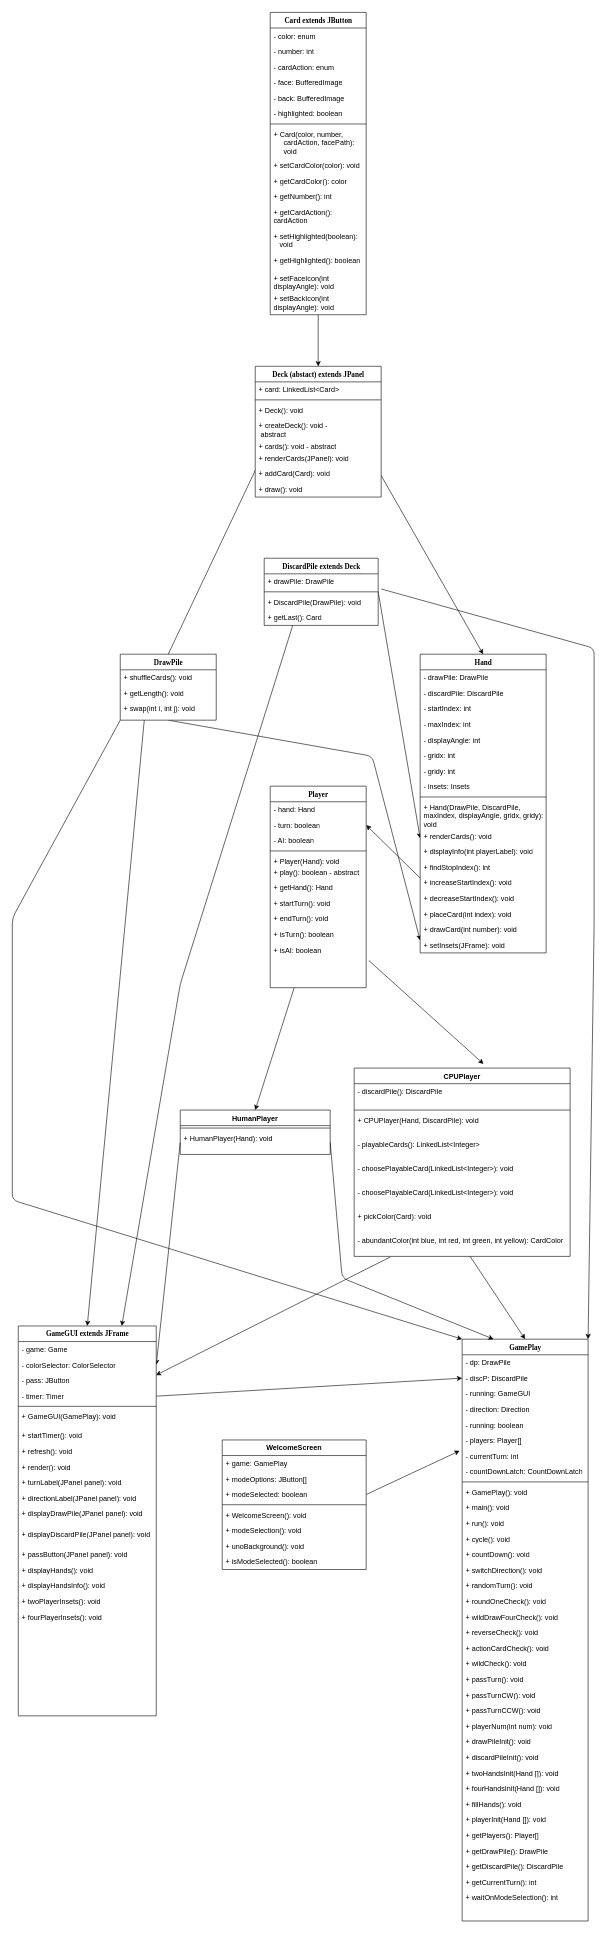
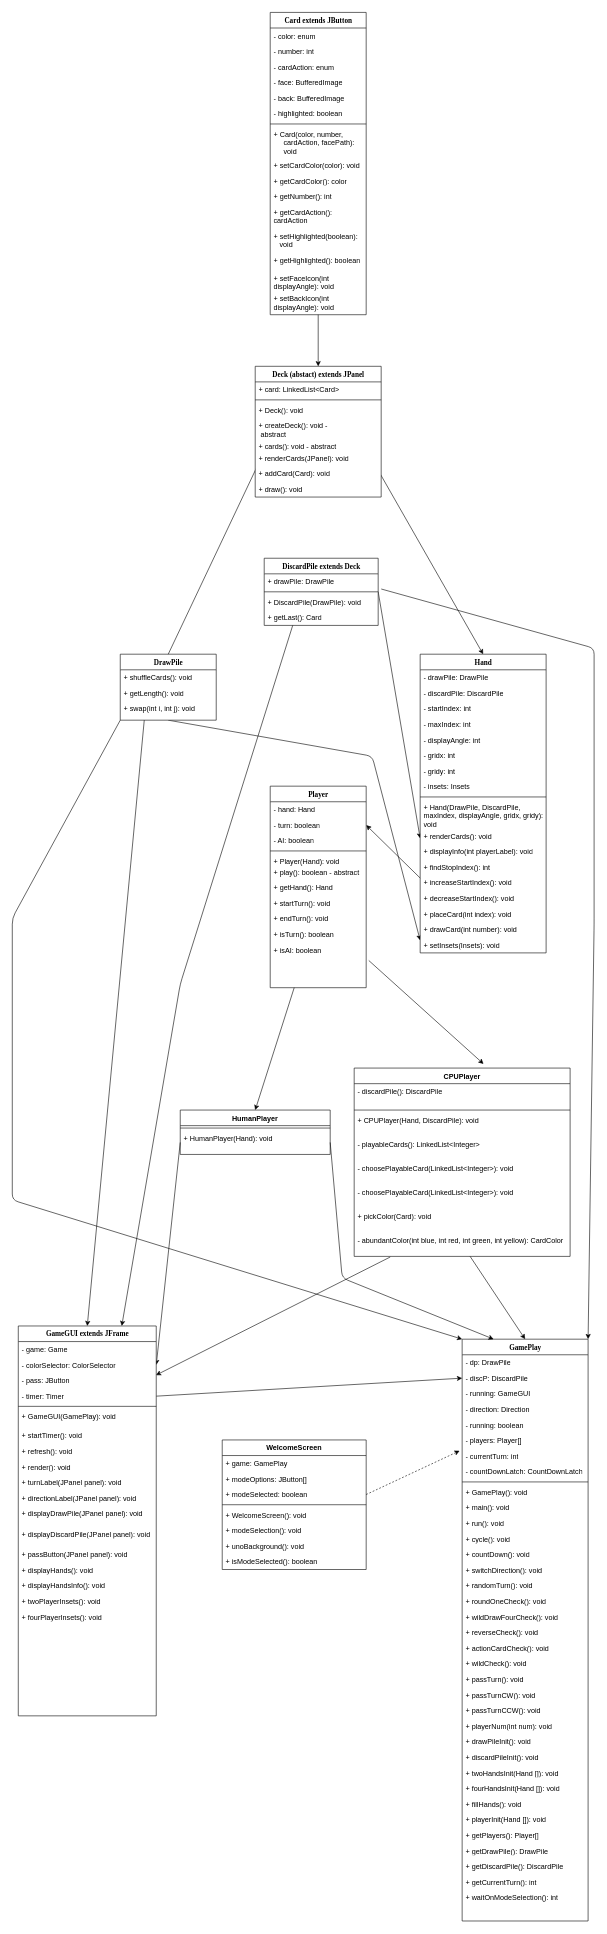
node "+ setInsets(JFrame): void": label "+ setInsets(JFrame): void" -> "+ setInsets(Insets): void"
edge "+ modeSelected: boolean" -> "- currentTurn: int": style solid -> dashed
